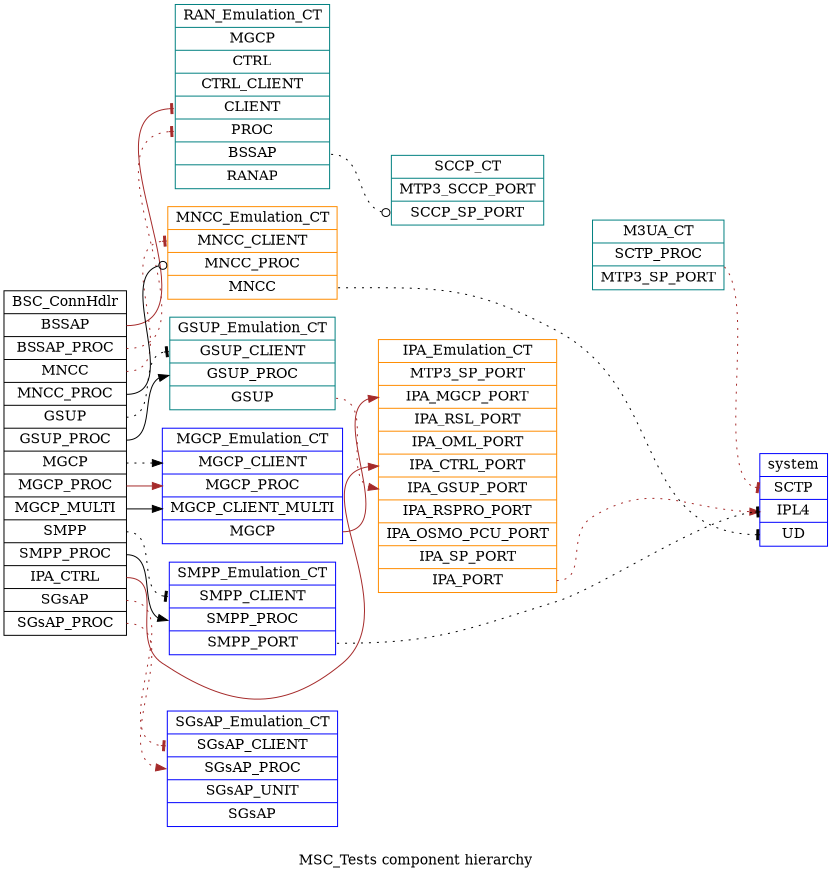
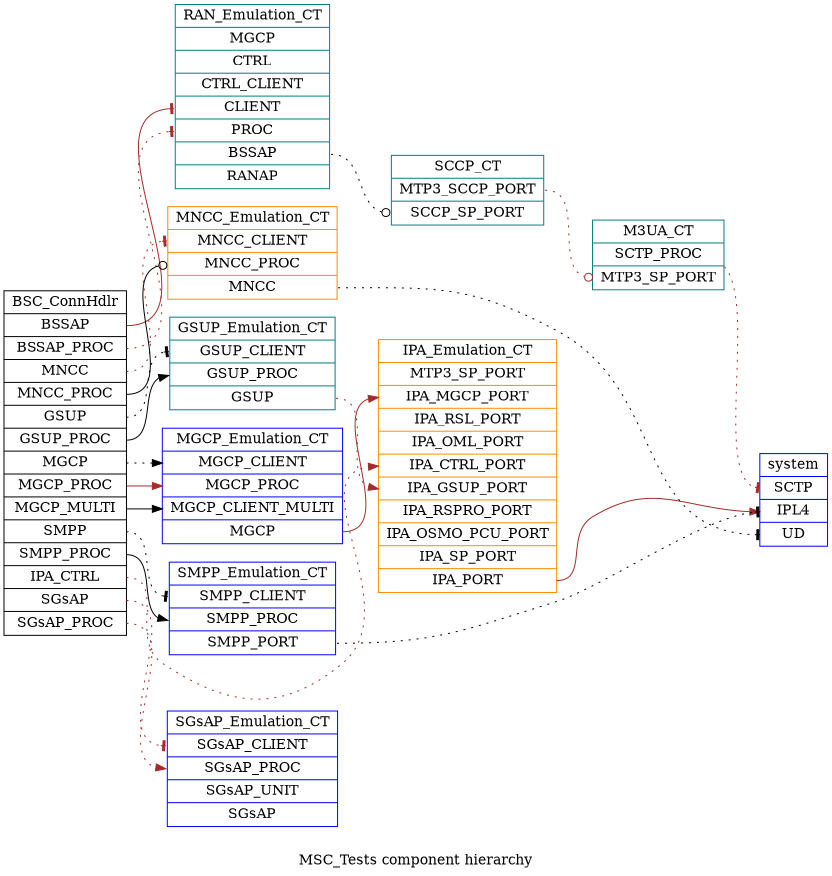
edge "SCCP_CT" -> "M3UA_CT": added
edge "IPA_Emulation_CT" -> "system": style dotted -> solid
edge "BSC_ConnHdlr" -> "IPA_Emulation_CT": style solid -> dotted
